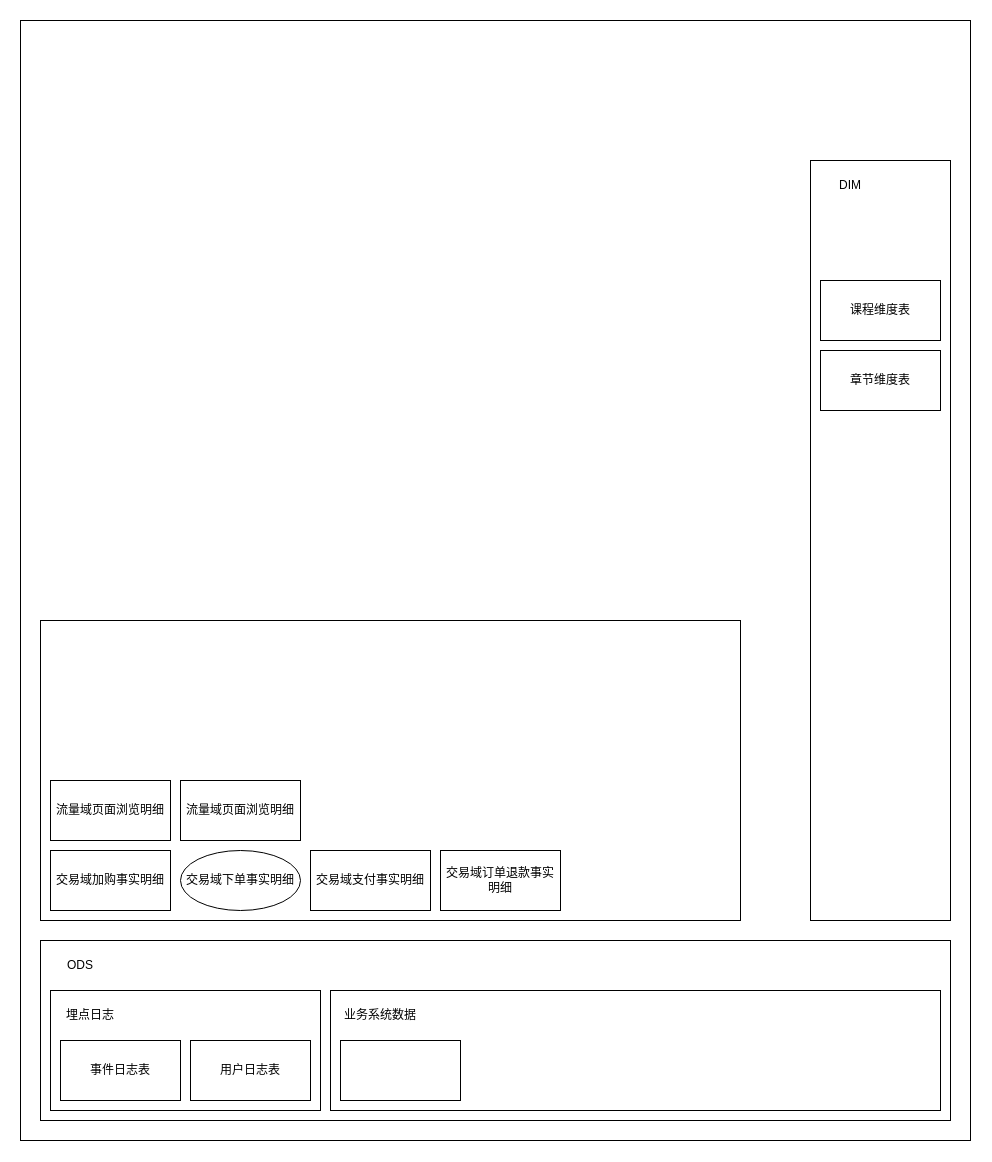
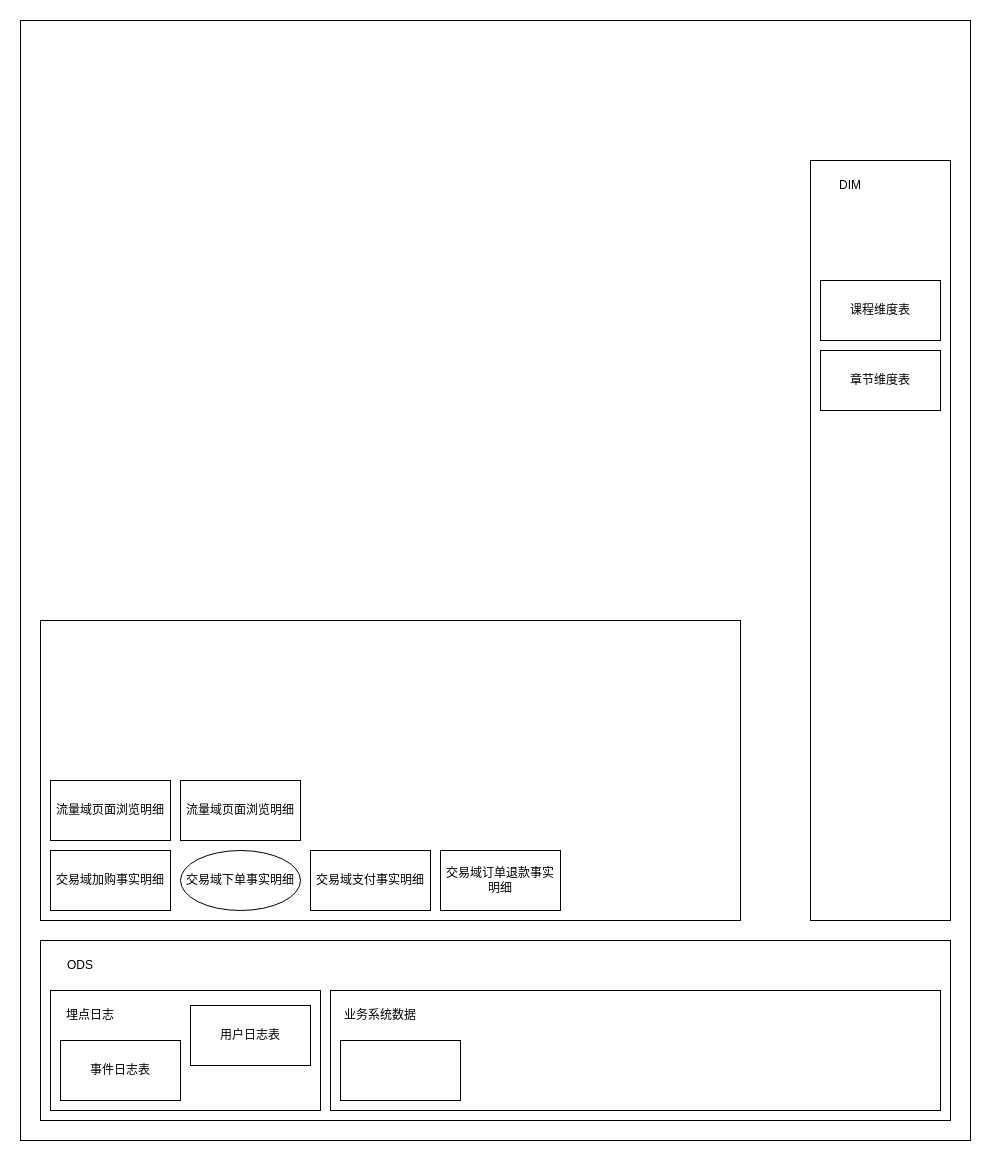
node "用户日志表": moved (251, 1071) -> (251, 1036)
